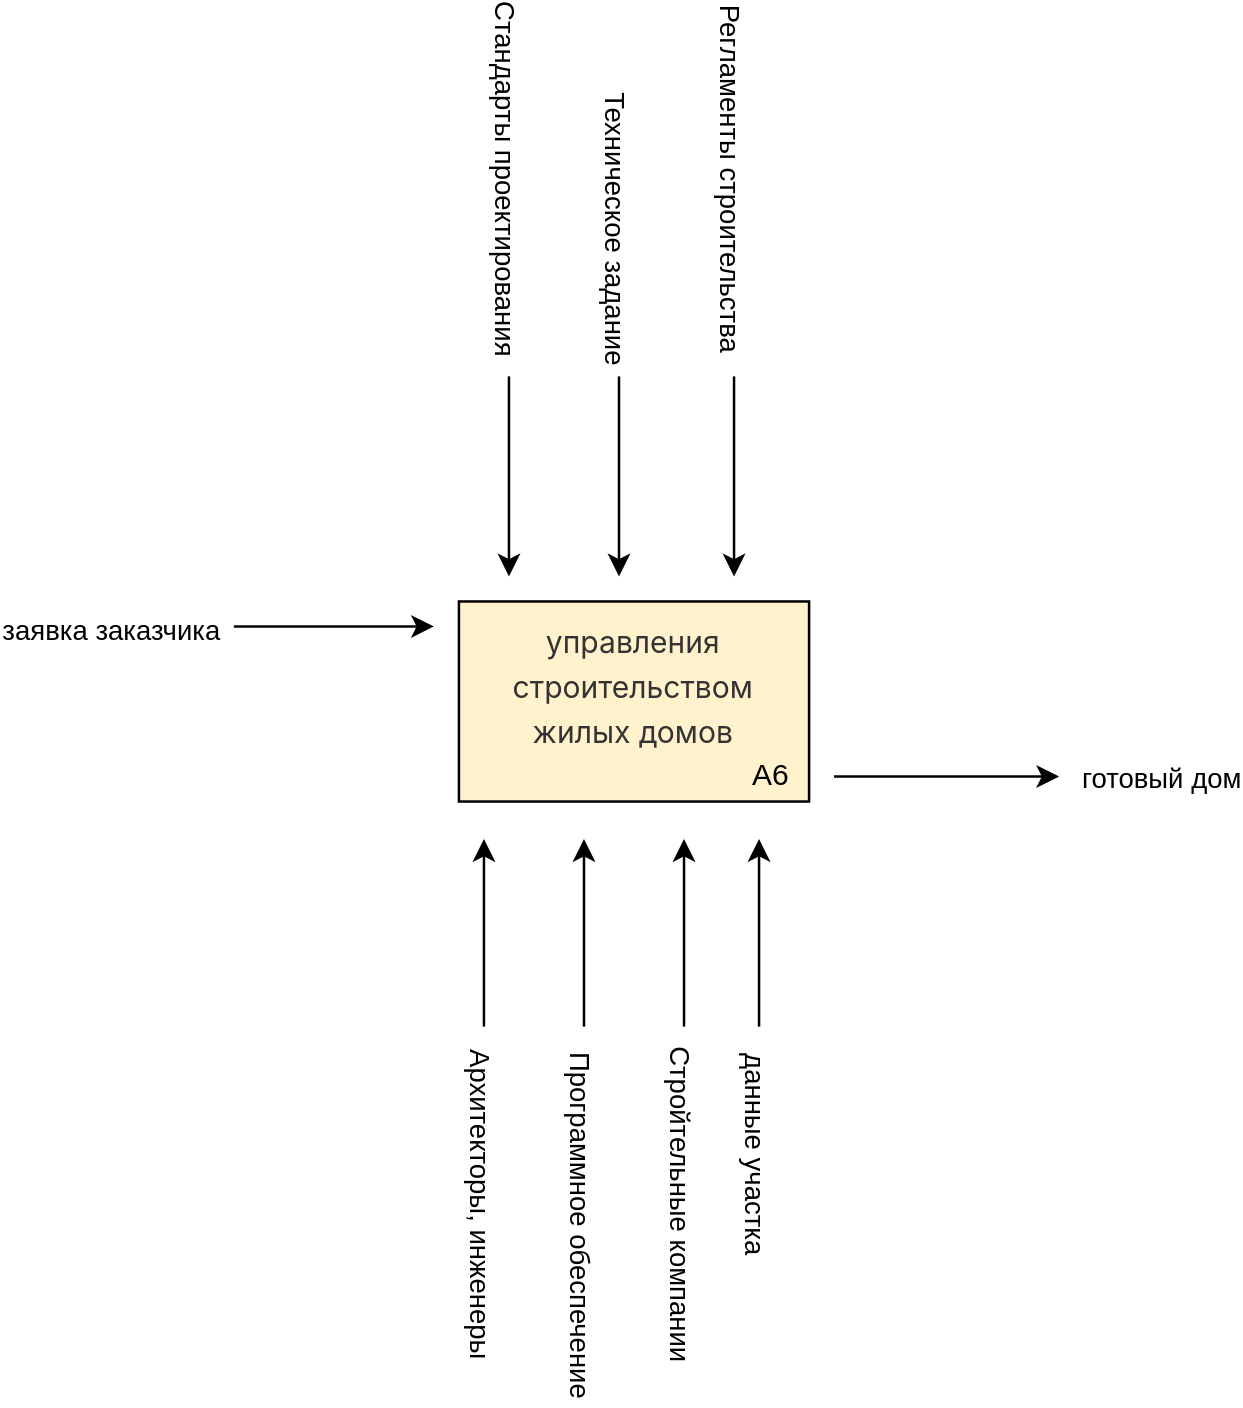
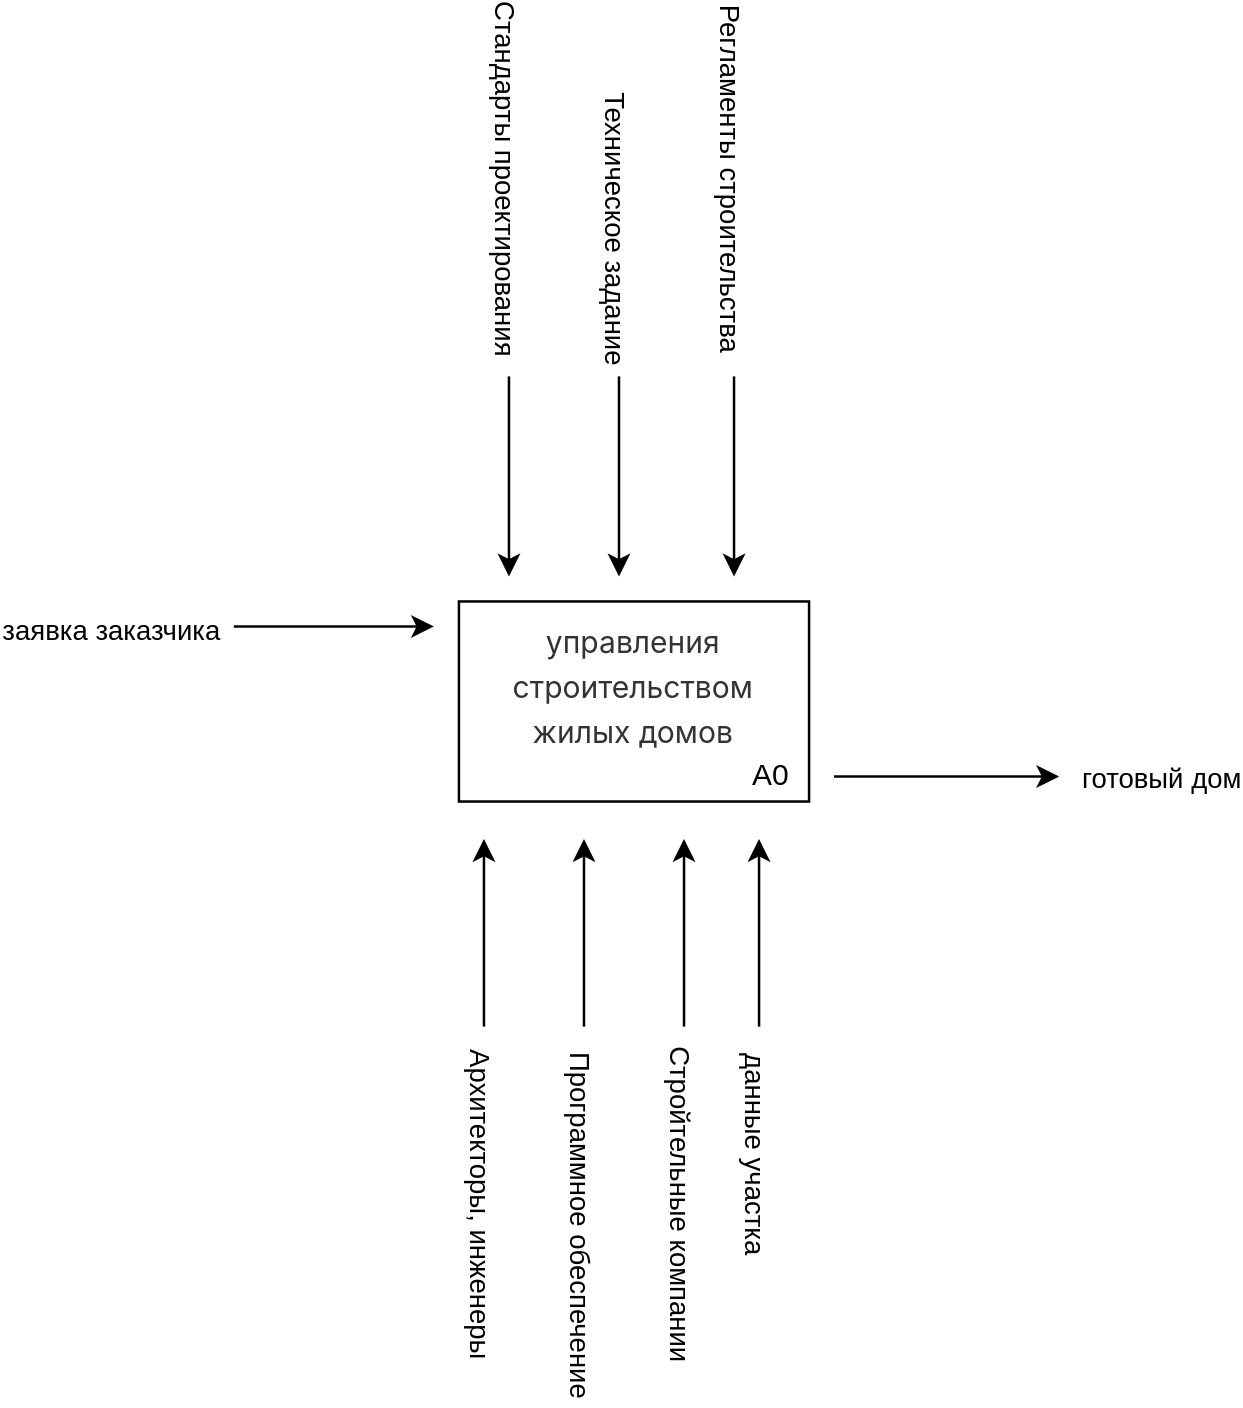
node "управления строительством жилых домов": fillcolor #fff2cc -> #ffffff
node "A6": label "A6" -> "A0"
